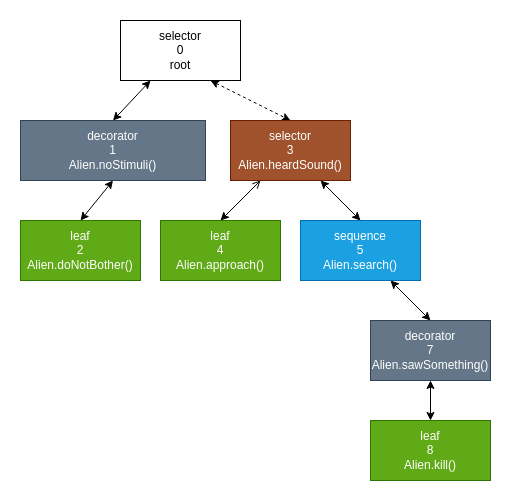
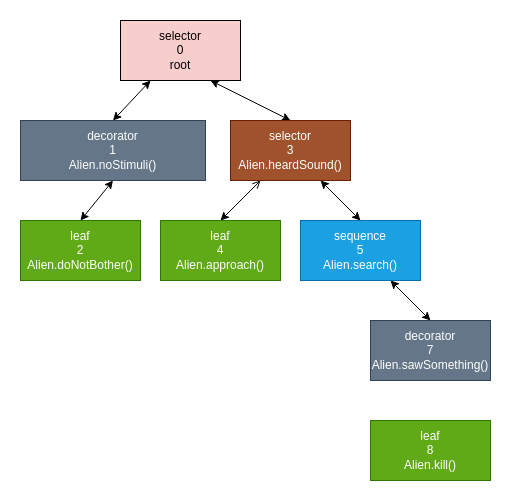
node "selector 0 root": fillcolor #ffffff -> #f8cecc
edge "selector 0 root" -- "selector 3 Alien.heardSound()": style dashed -> solid
edge "decorator 7 Alien.sawSomething()" -- "leaf 8 Alien.kill()": removed
